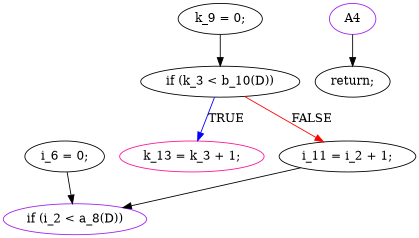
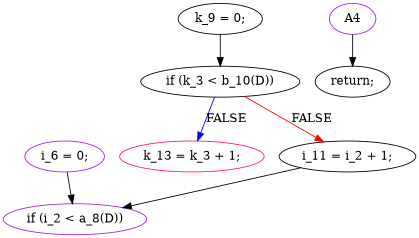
edge "if (k_3 < b_10(D))" -> "k_13 = k_3 + 1;": label "TRUE" -> "FALSE"
node "i_6 = 0;": color black -> purple
